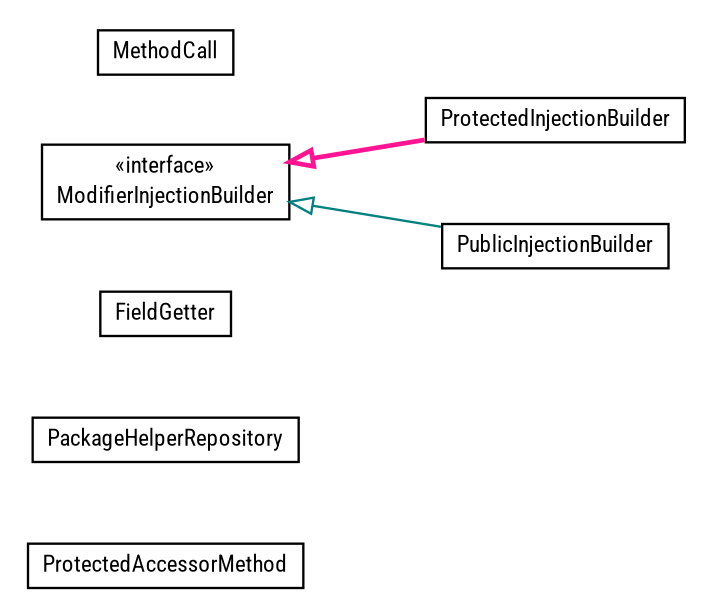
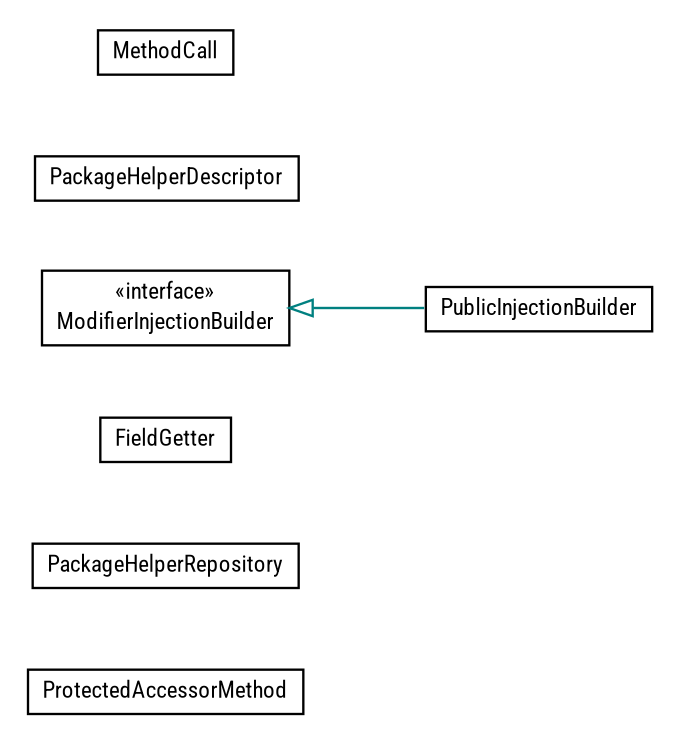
node "ProtectedInjectionBuilder": removed
node "PackageHelperDescriptor": added
